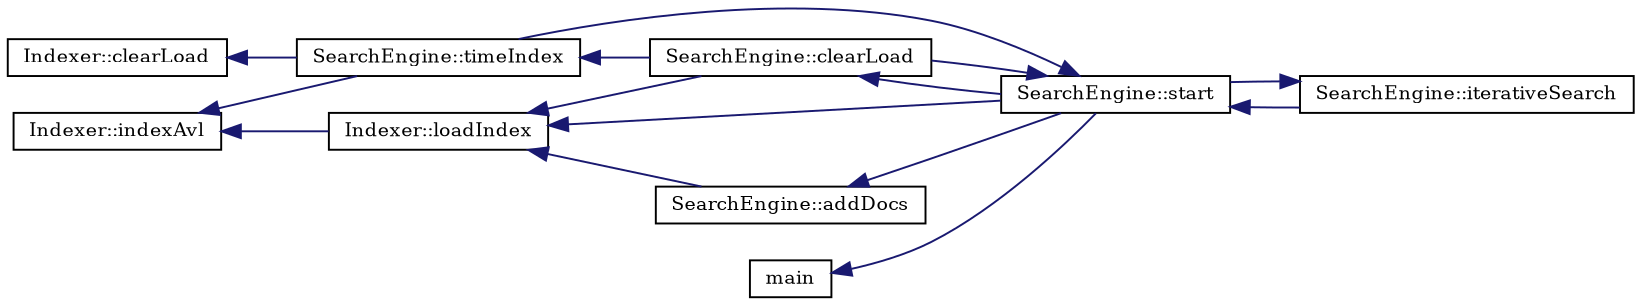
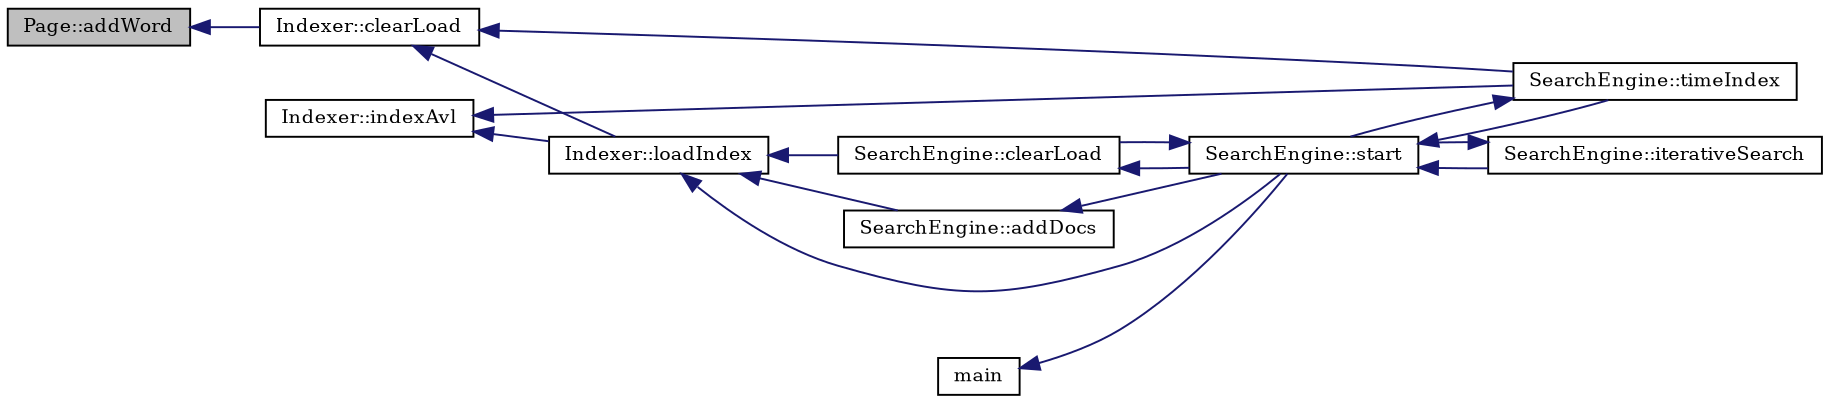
node "Page::addWord": added
edge "SearchEngine::clearLoad" -> "SearchEngine::timeIndex": now "SearchEngine::start" -> "SearchEngine::timeIndex"
edge "Indexer::loadIndex" -> "Indexer::clearLoad": added
